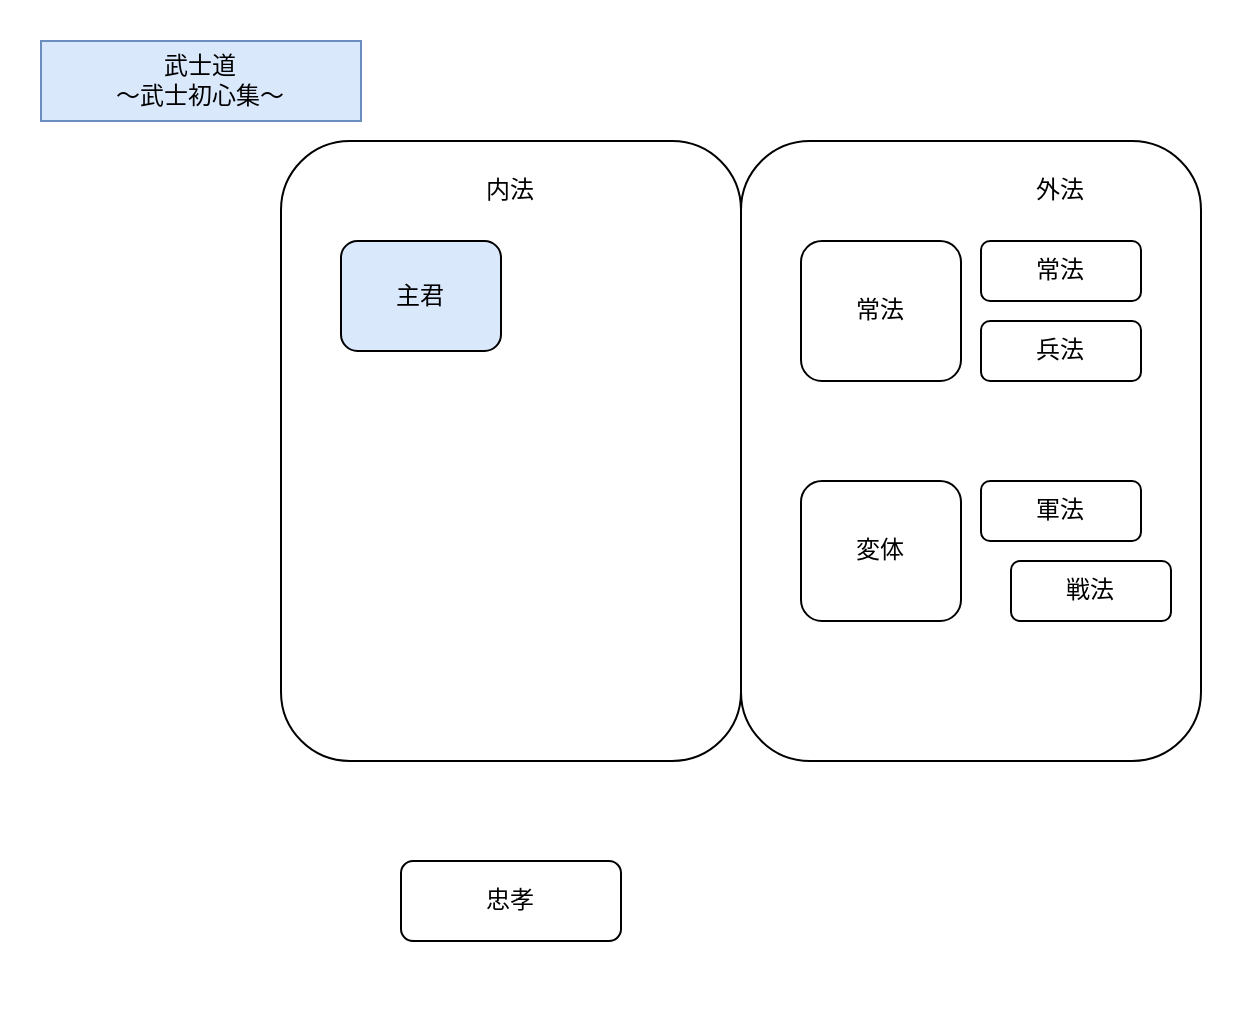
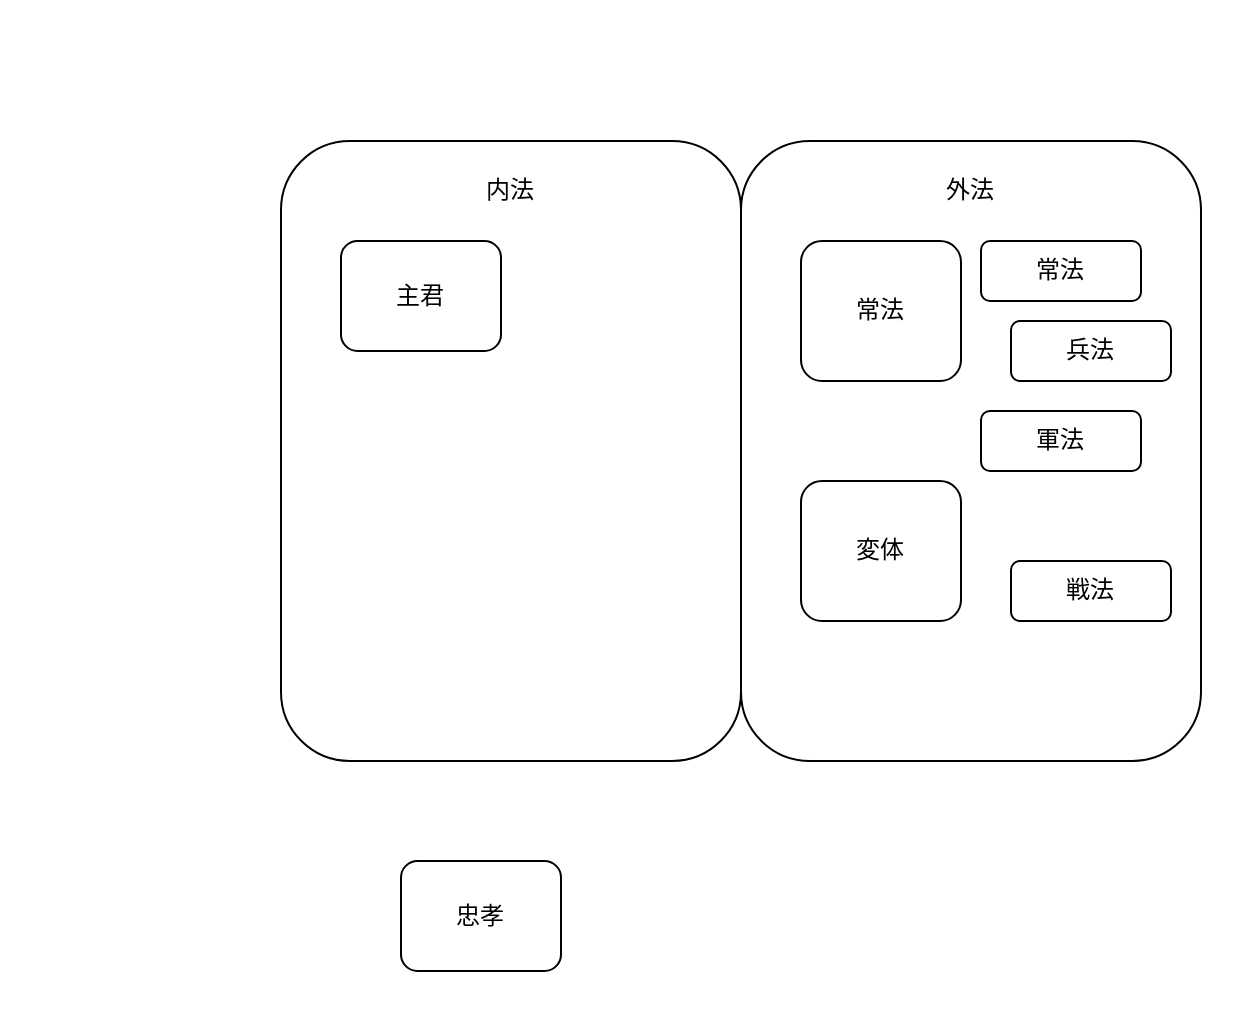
node "武士道 ～武士初心集～": removed
node "外法": moved (1061, 191) -> (971, 191)
node "主君": fillcolor #dae8fc -> #ffffff
node "兵法": moved (1061, 351) -> (1091, 351)
node "軍法": moved (1061, 511) -> (1061, 441)
node "忠孝": size 220x80 -> 160x110
